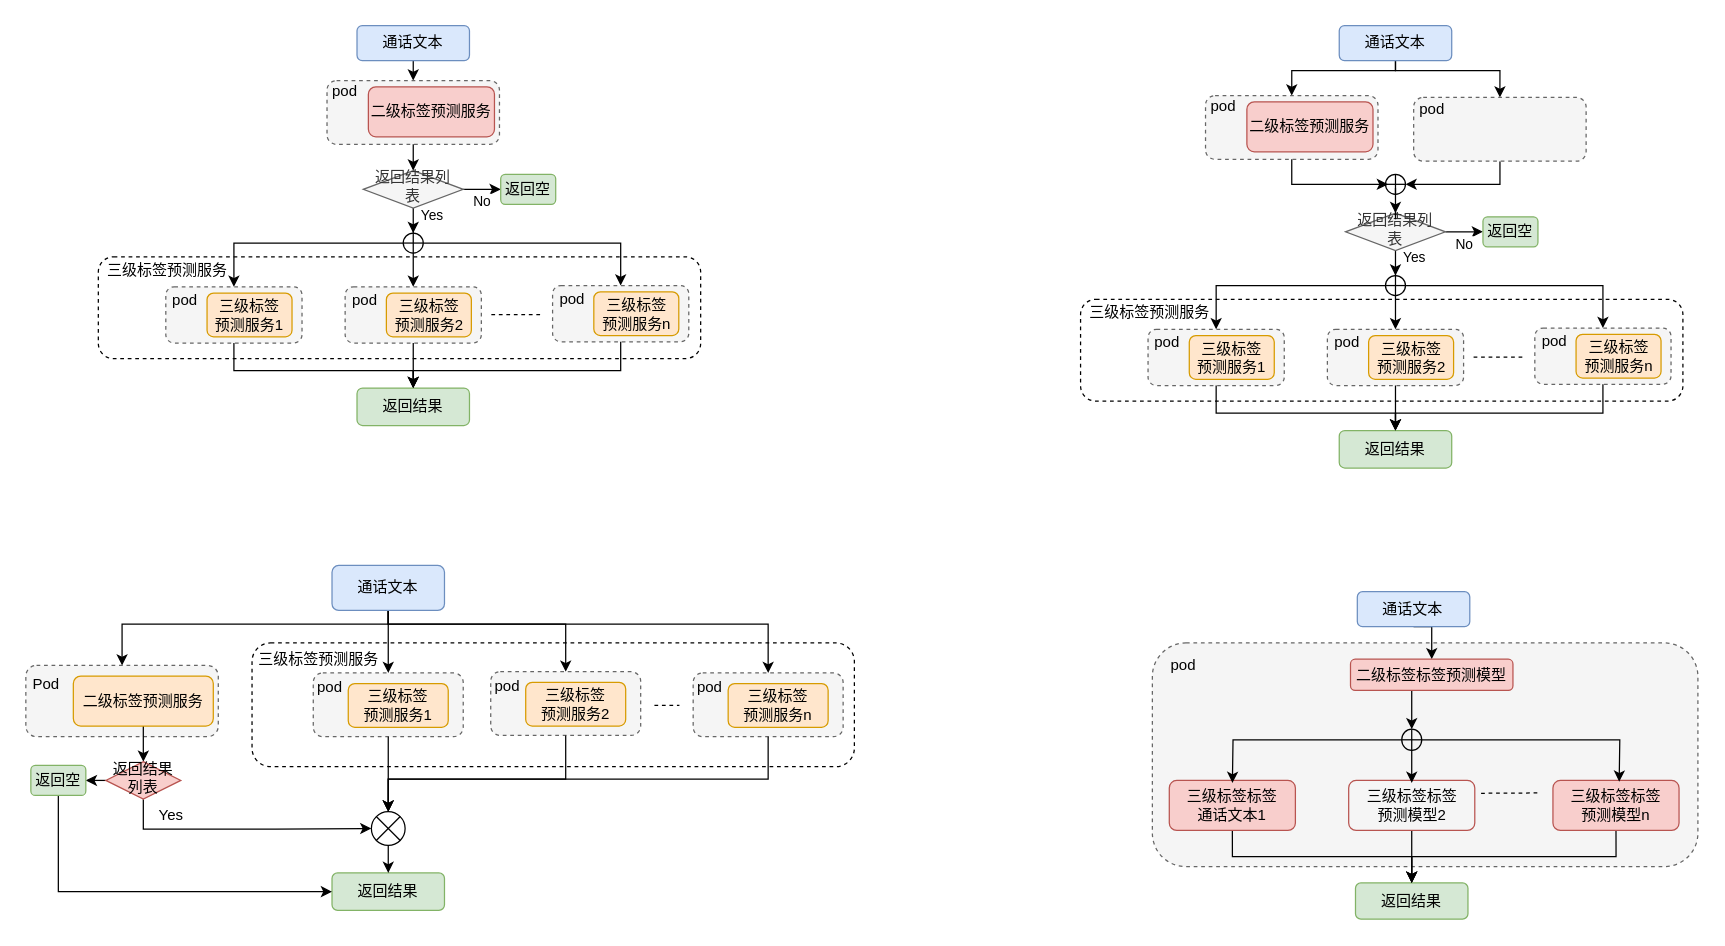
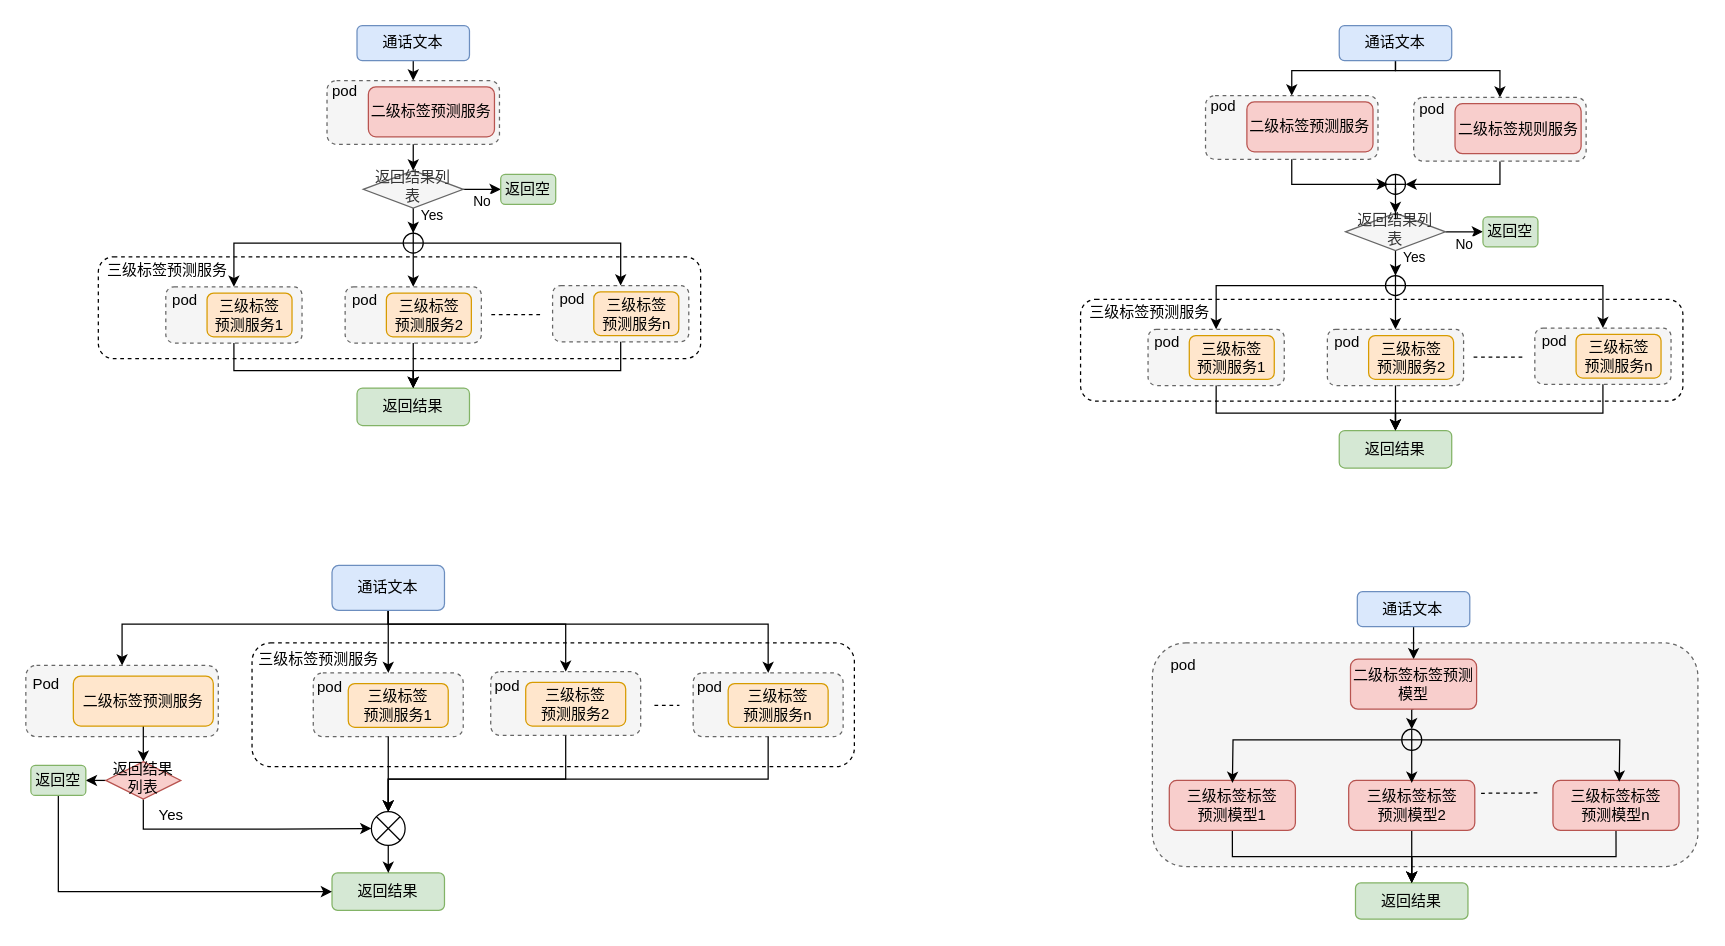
node "二级标签规则服务": added
node "二级标签标签预测模型": size 163x31 -> 126x50
node "三级标签标签 通话文本1": label "三级标签标签 通话文本1" -> "三级标签标签 预测模型1"
node "三级标签标签 预测模型2": fillcolor #f5f5f5 -> #f8cecc
